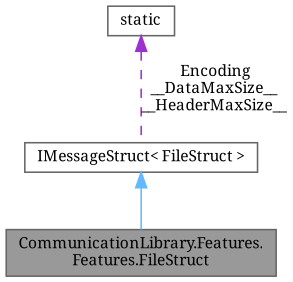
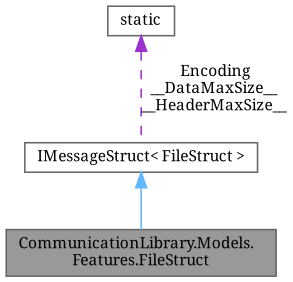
node "CommunicationLibrary.Features. Features.FileStruct": label "CommunicationLibrary.Features. Features.FileStruct" -> "CommunicationLibrary.Models. Features.FileStruct"
